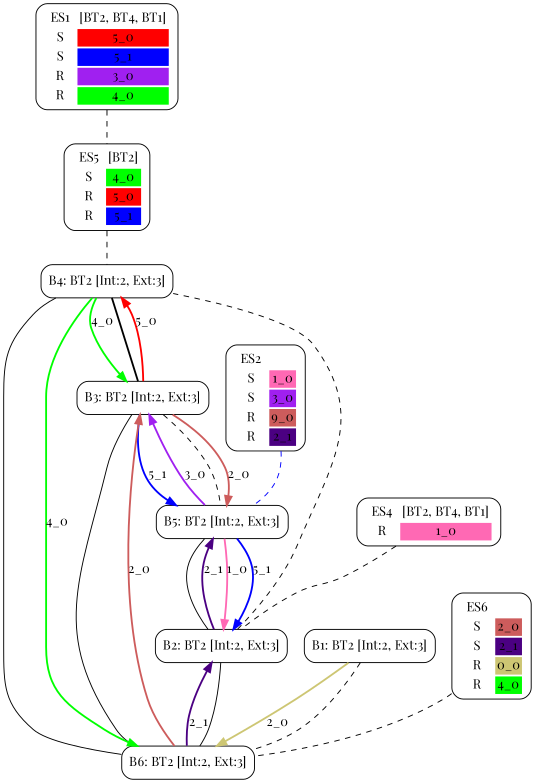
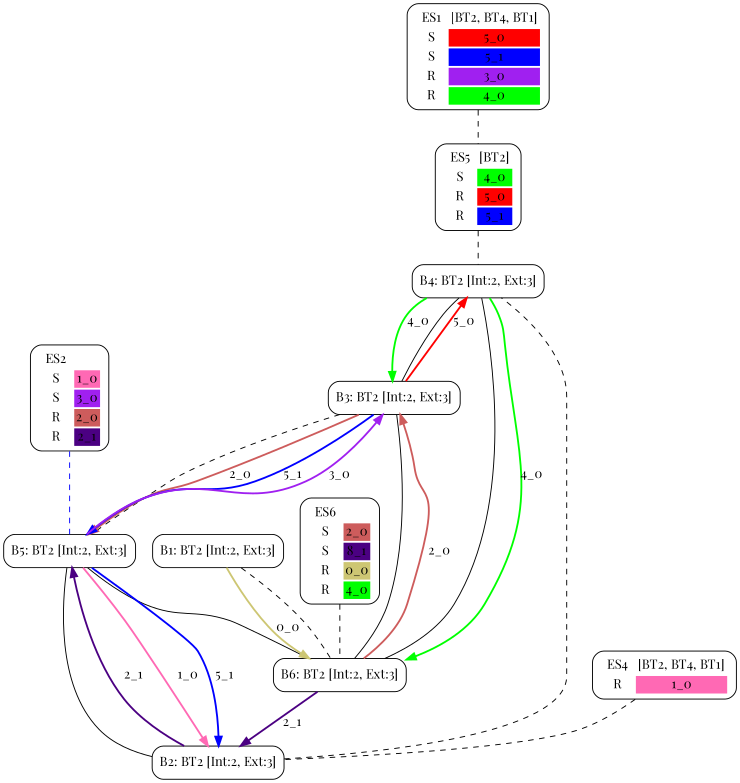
edge "B4: BT2 [Int:2, Ext:3]" -- "B3: BT2 [Int:2, Ext:3]": style bold -> solid
node "ES2": text "9_0" -> "2_0"
node "ES6": text "2_1" -> "8_1"
edge "B2: BT2 [Int:2, Ext:3]" -- "B6: BT2 [Int:2, Ext:3]": now "B5: BT2 [Int:2, Ext:3]" -- "B6: BT2 [Int:2, Ext:3]"
edge "B1: BT2 [Int:2, Ext:3]" -> "B6: BT2 [Int:2, Ext:3]": label "2_0" -> "0_0"
